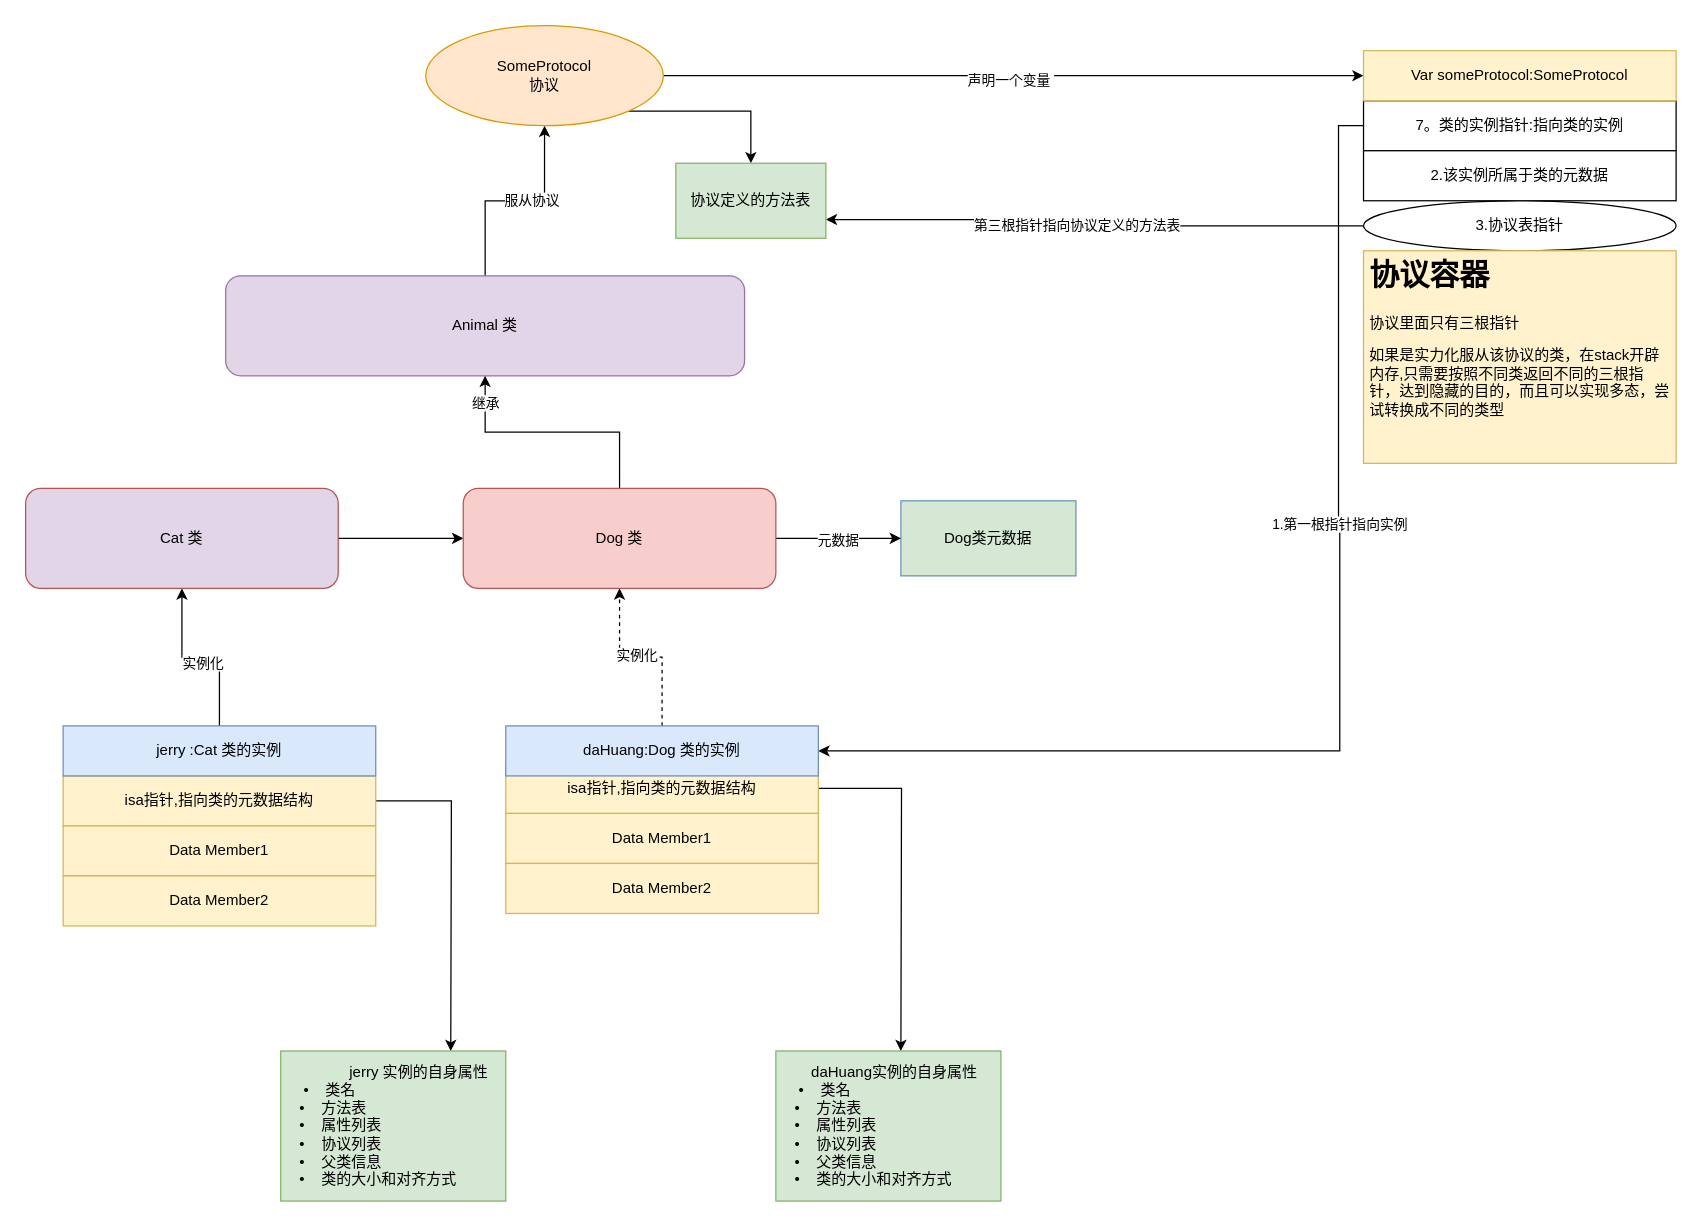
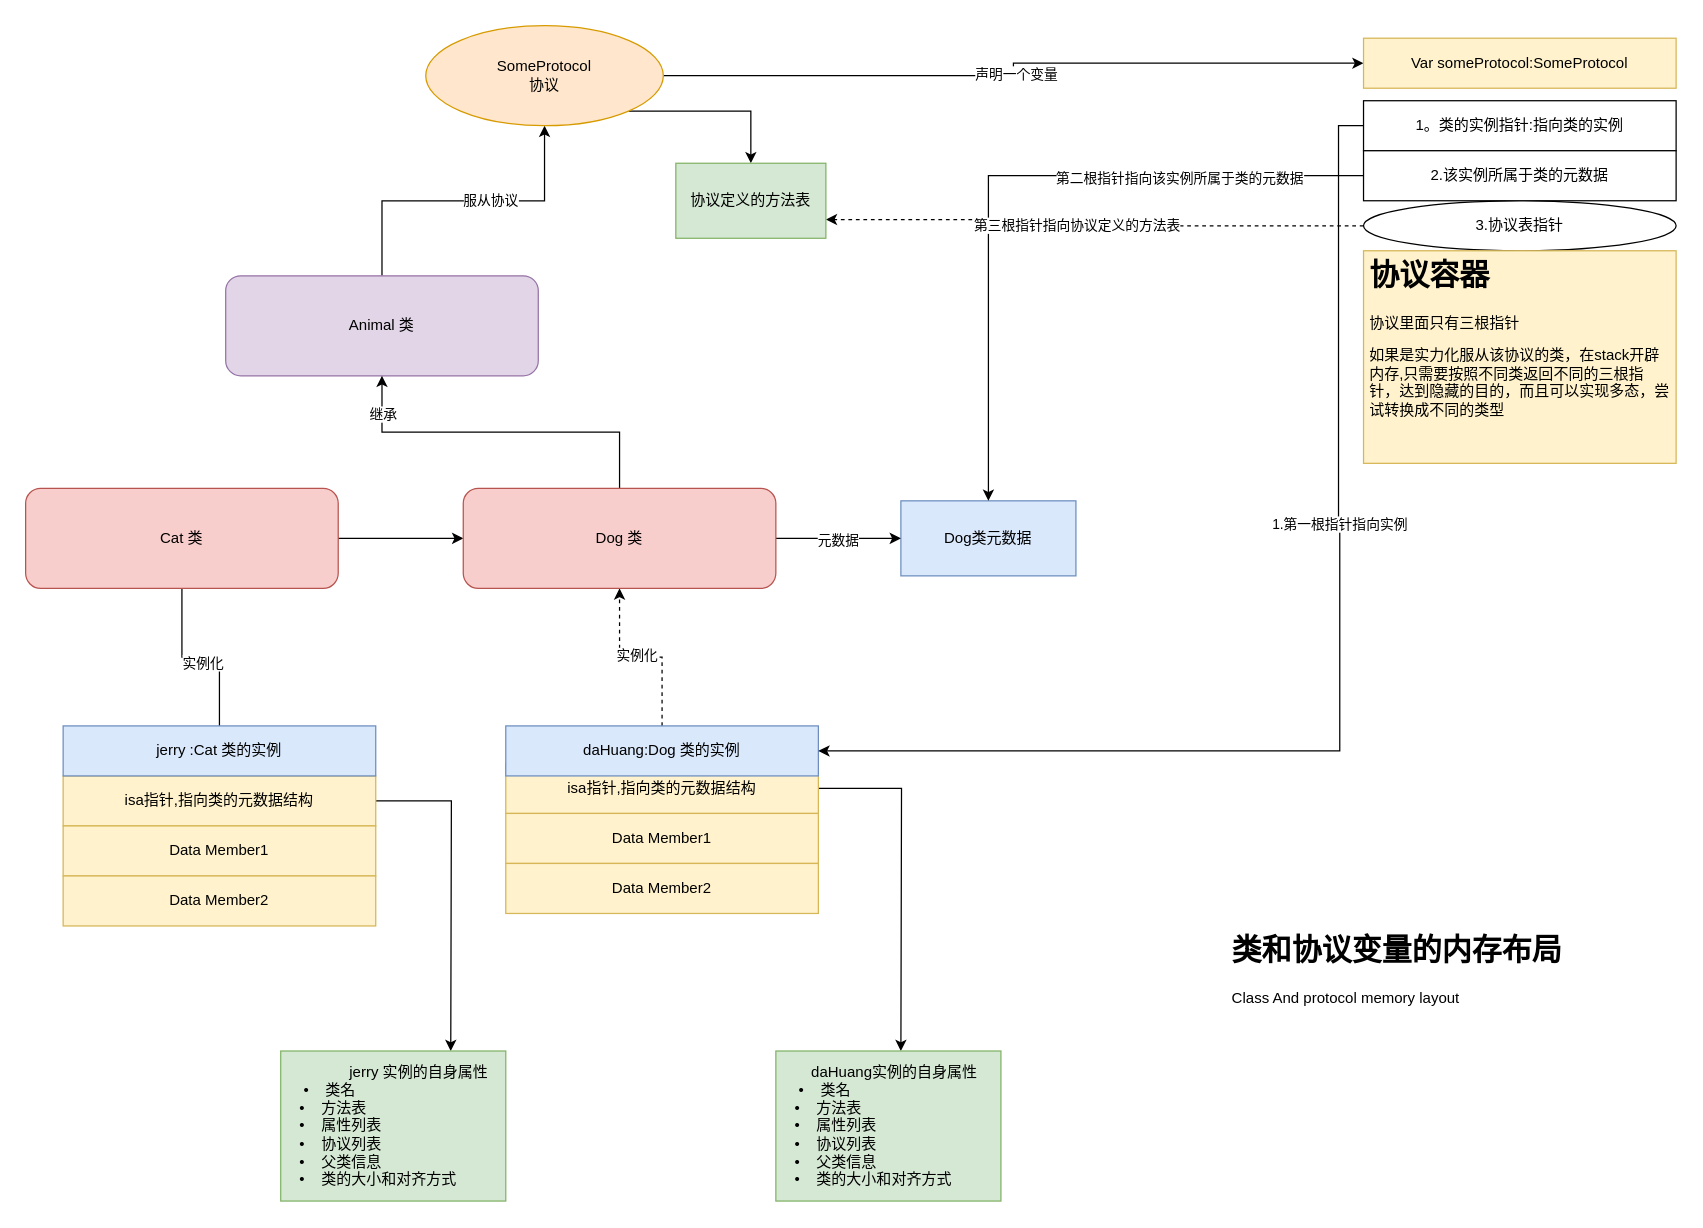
node "Var someProtocol:SomeProtocol": moved (1519, 76) -> (1519, 63)
node "7。类的实例指针:指向类的实例": label "7。类的实例指针:指向类的实例" -> "1。类的实例指针:指向类的实例"
edge "2.该实例所属于类的元数据" -> "Dog类元数据": added, label "第二根指针指向该实例所属于类的元数据"
edge "3.协议表指针" -> "协议定义的方法表": style solid -> dashed
node "Animal 类": size 519x100 -> 313x100
node "Cat 类": fillcolor #e1d5e7 -> #f8cecc
node "Dog类元数据": fillcolor #d5e8d4 -> #dae8fc
edge "jerry :Cat 类的实例" -> "Cat 类": arrowhead classic -> none
node "类和协议变量的内存布局Class And protocol memory layout": added
